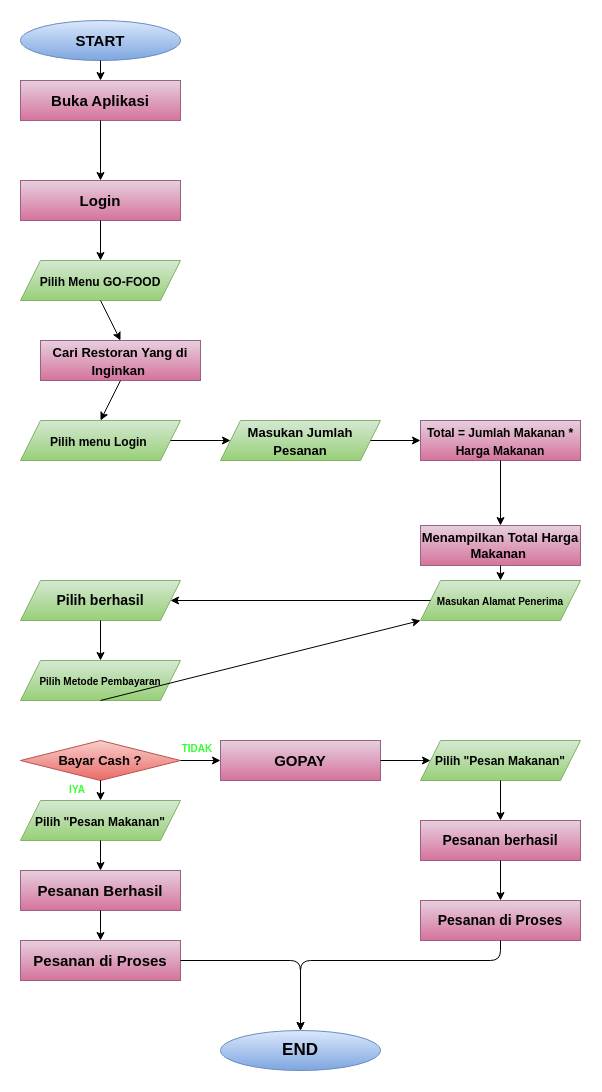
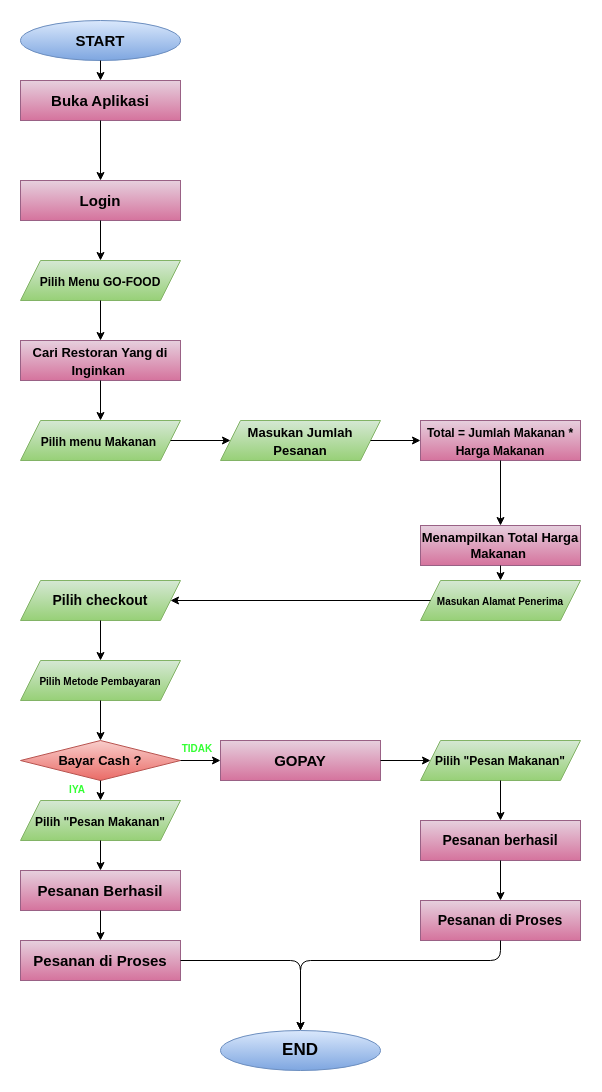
node "Cari Restoran Yang di Inginkan": moved (121, 361) -> (101, 361)
node "Pilih menu Login": label "Pilih menu Login" -> "Pilih menu Makanan"
node "Pilih berhasil": label "Pilih berhasil" -> "Pilih checkout"
edge "Pilih Metode Pembayaran" -> "Masukan Alamat Penerima": now "Pilih Metode Pembayaran" -> "Bayar Cash ?"
